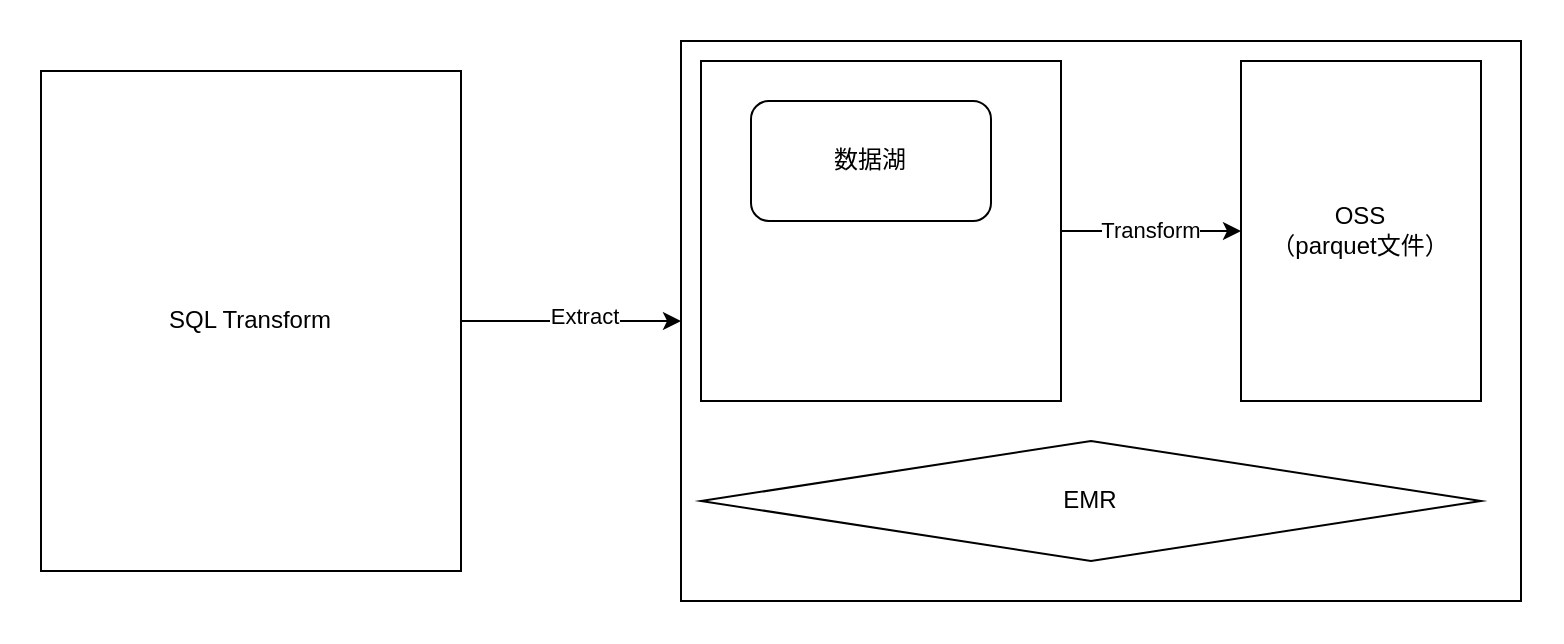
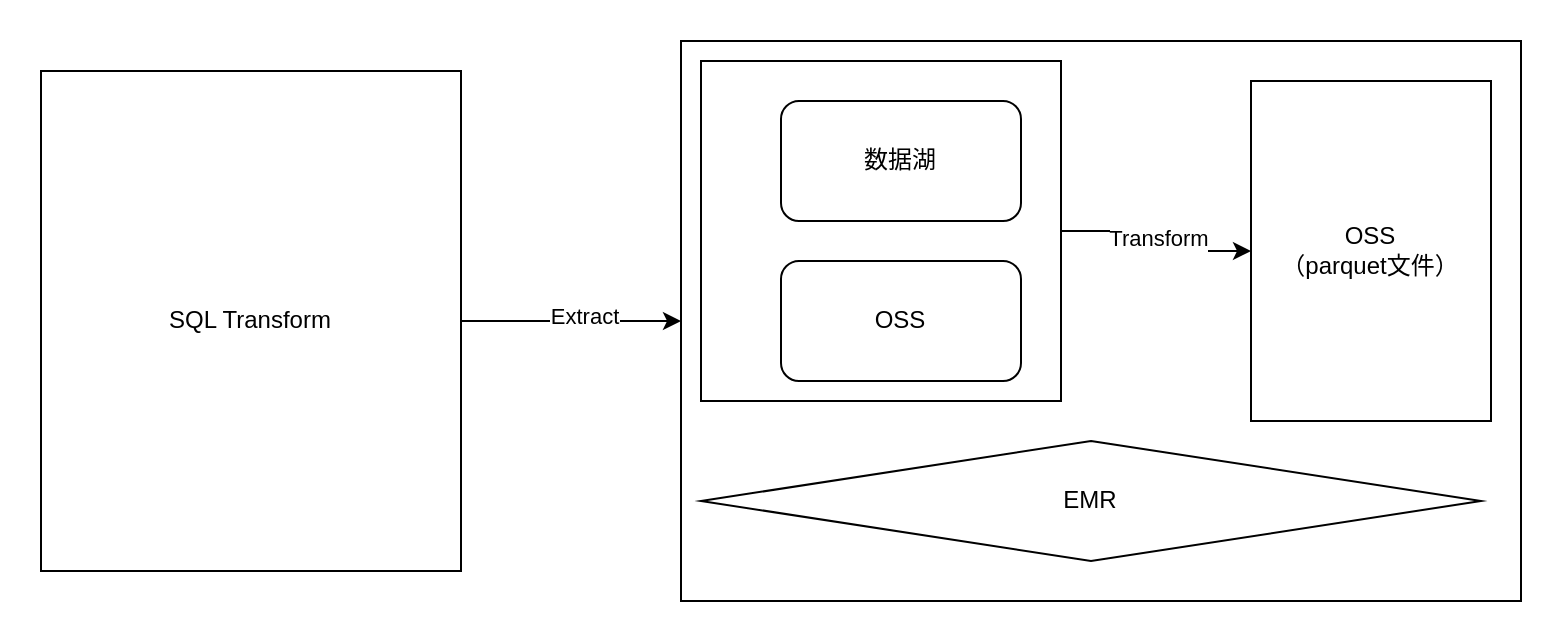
node "数据湖": moved (871, 161) -> (901, 161)
node "OSS （parquet文件）": moved (1361, 231) -> (1371, 251)
node "OSS": added
